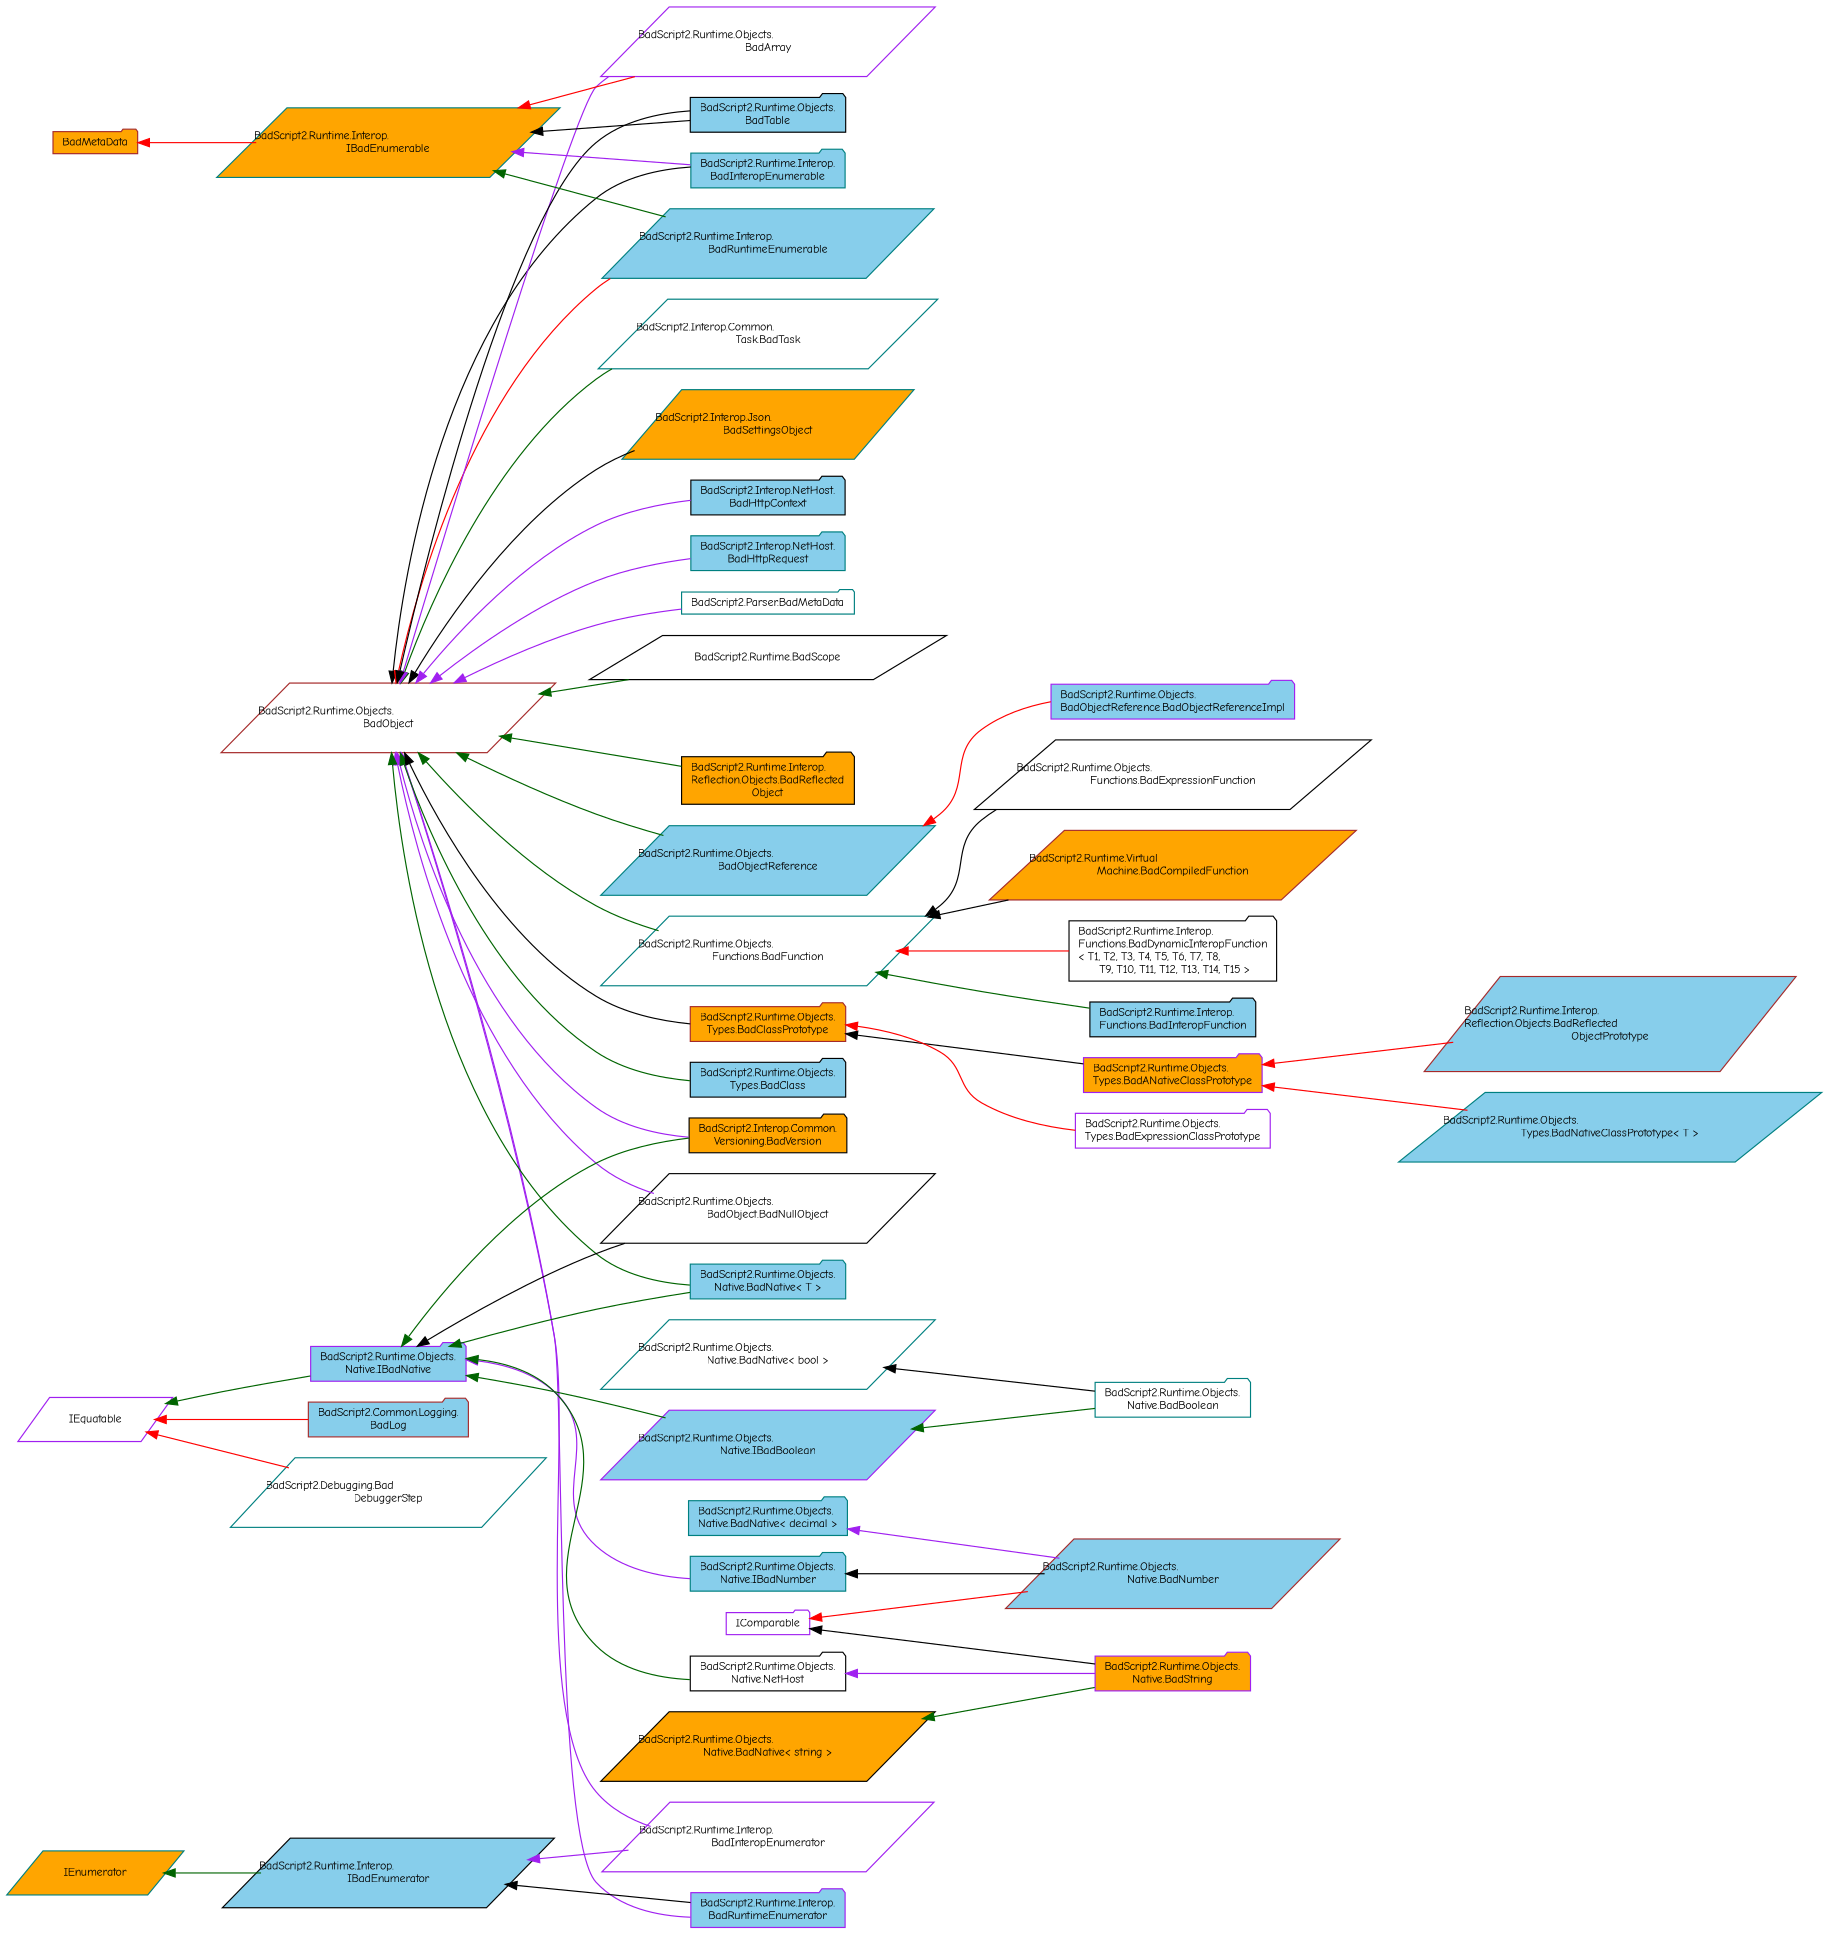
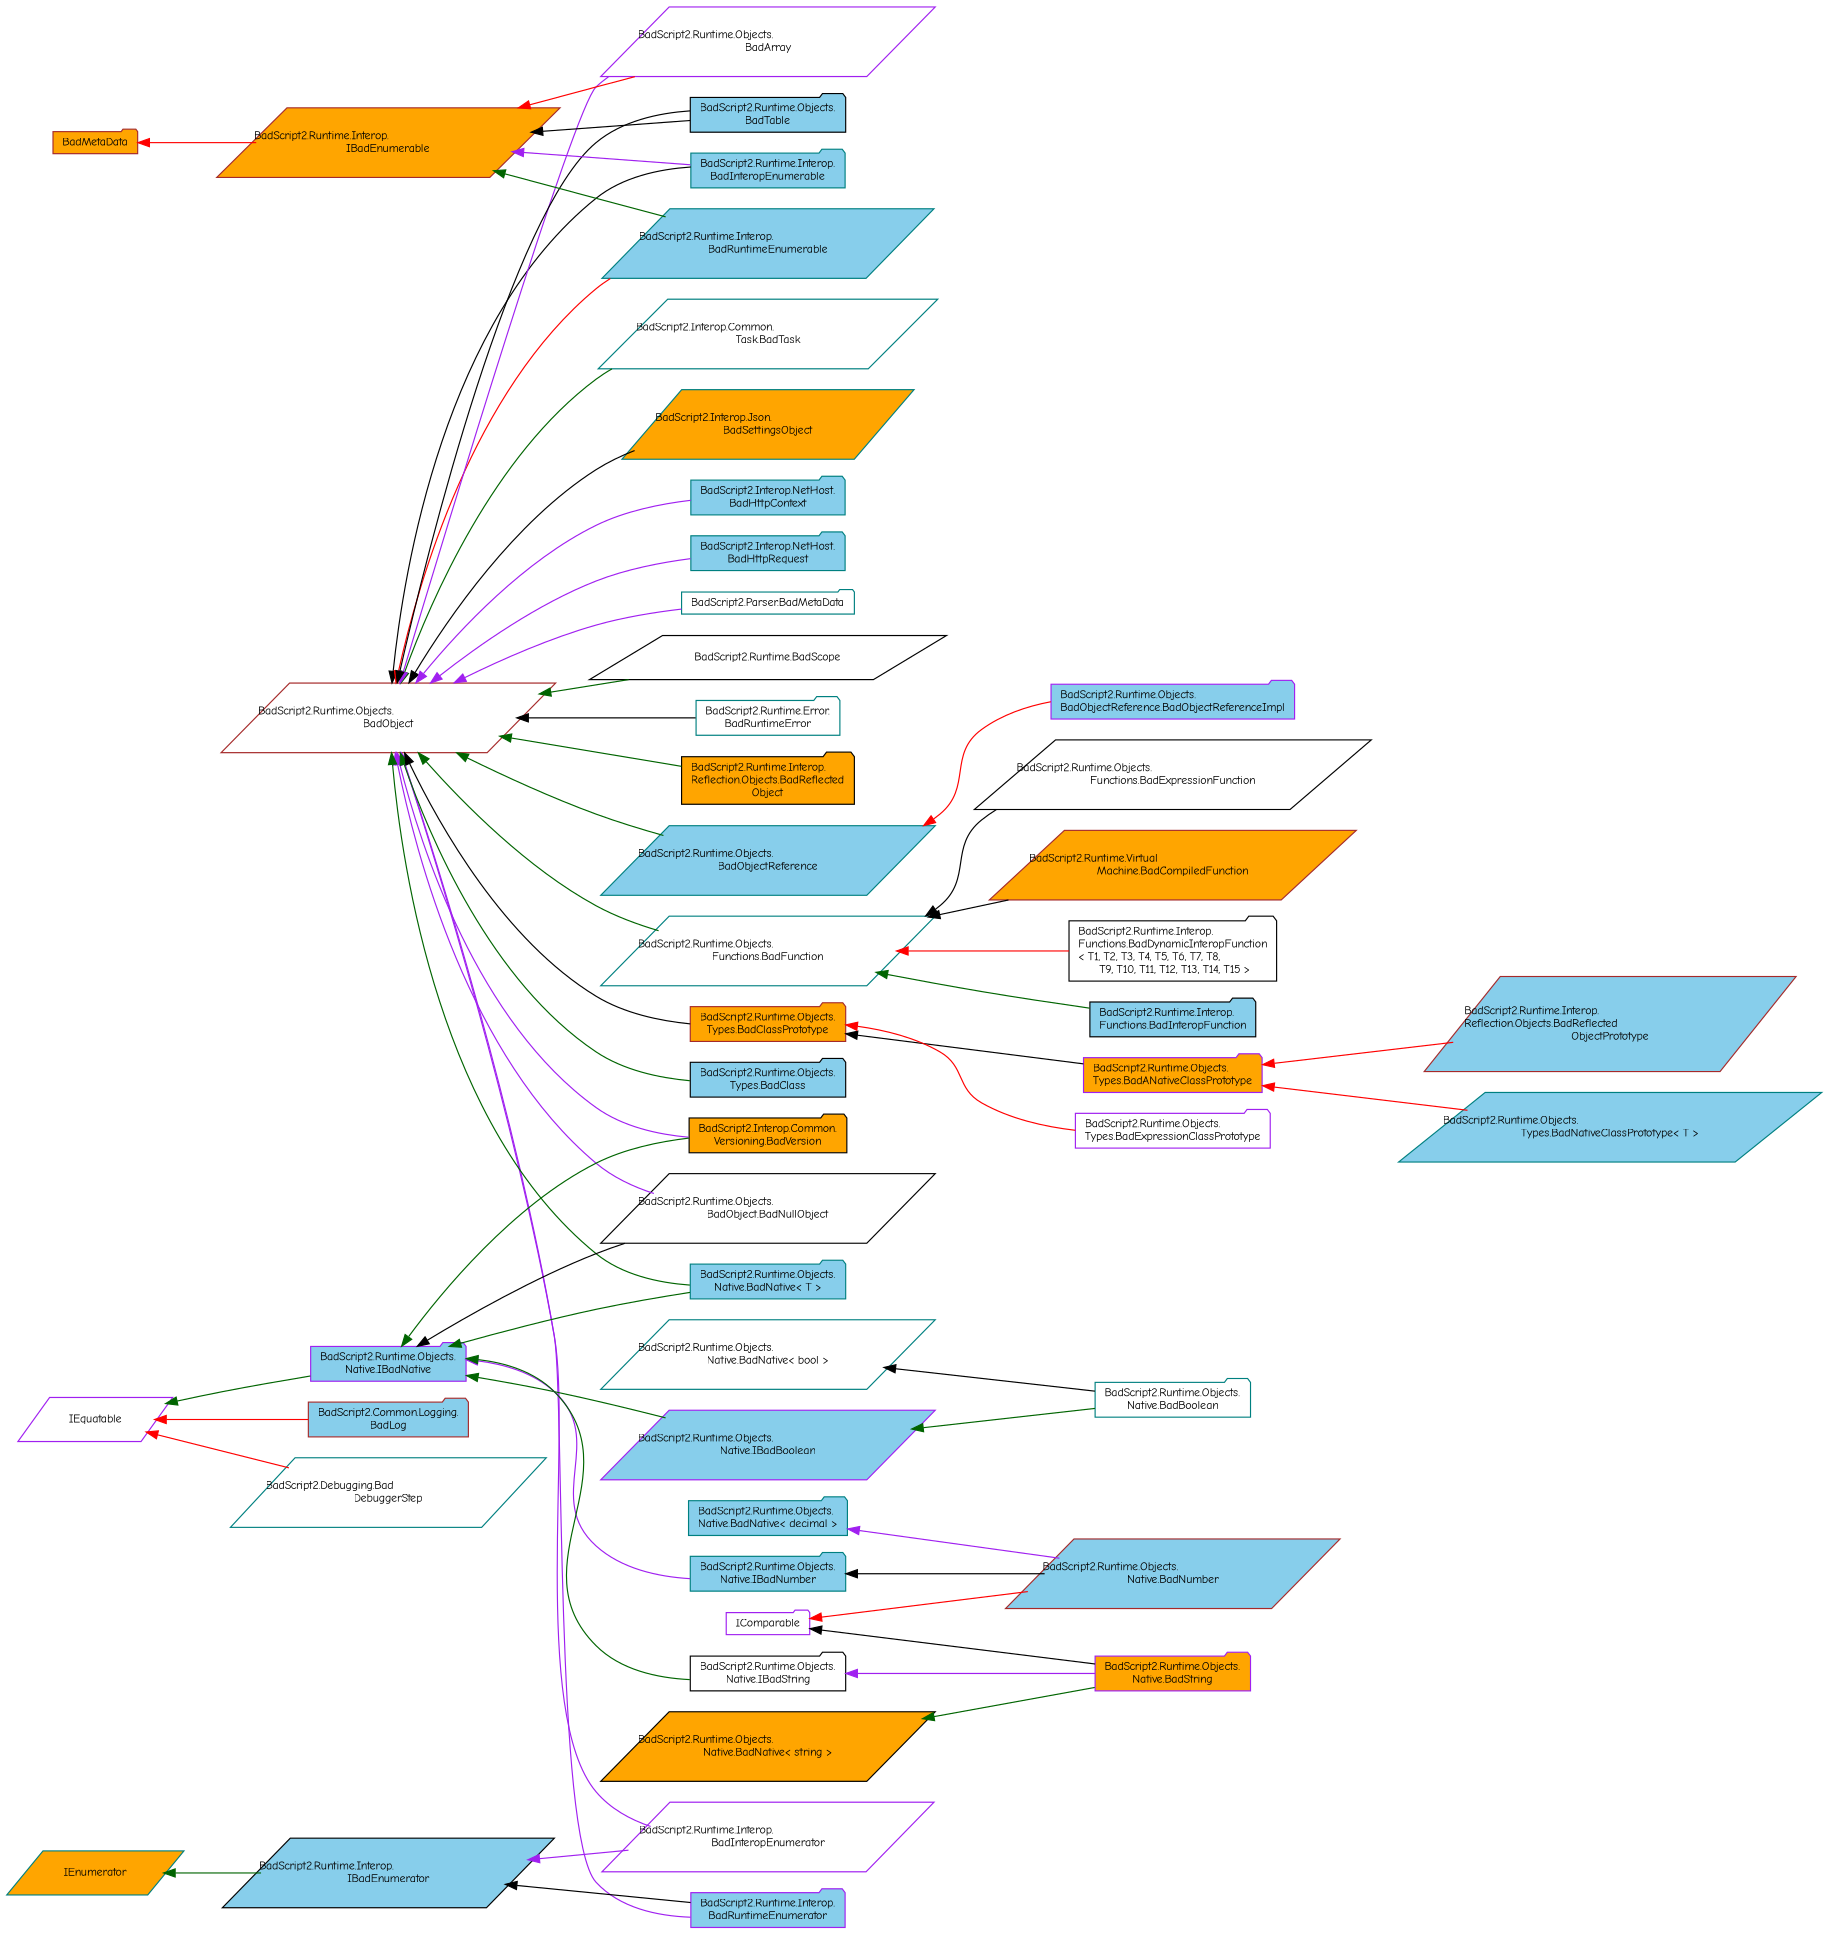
node "BadScript2.Runtime.Interop. IBadEnumerable": color teal -> brown
node "BadScript2.Interop.NetHost. BadHttpContext": color black -> teal
node "BadScript2.Runtime.Error. BadRuntimeError": added
node "BadScript2.Runtime.Objects. Native.NetHost": label "BadScript2.Runtime.Objects. Native.NetHost" -> "BadScript2.Runtime.Objects. Native.IBadString"
